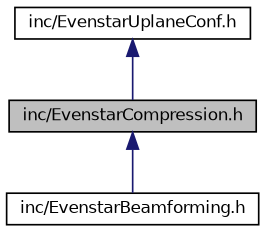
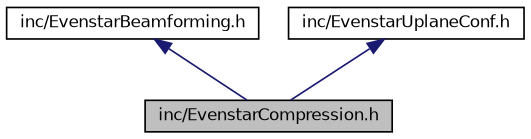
edge "inc/EvenstarBeamforming.h" -> "inc/EvenstarCompression.h": reversed
